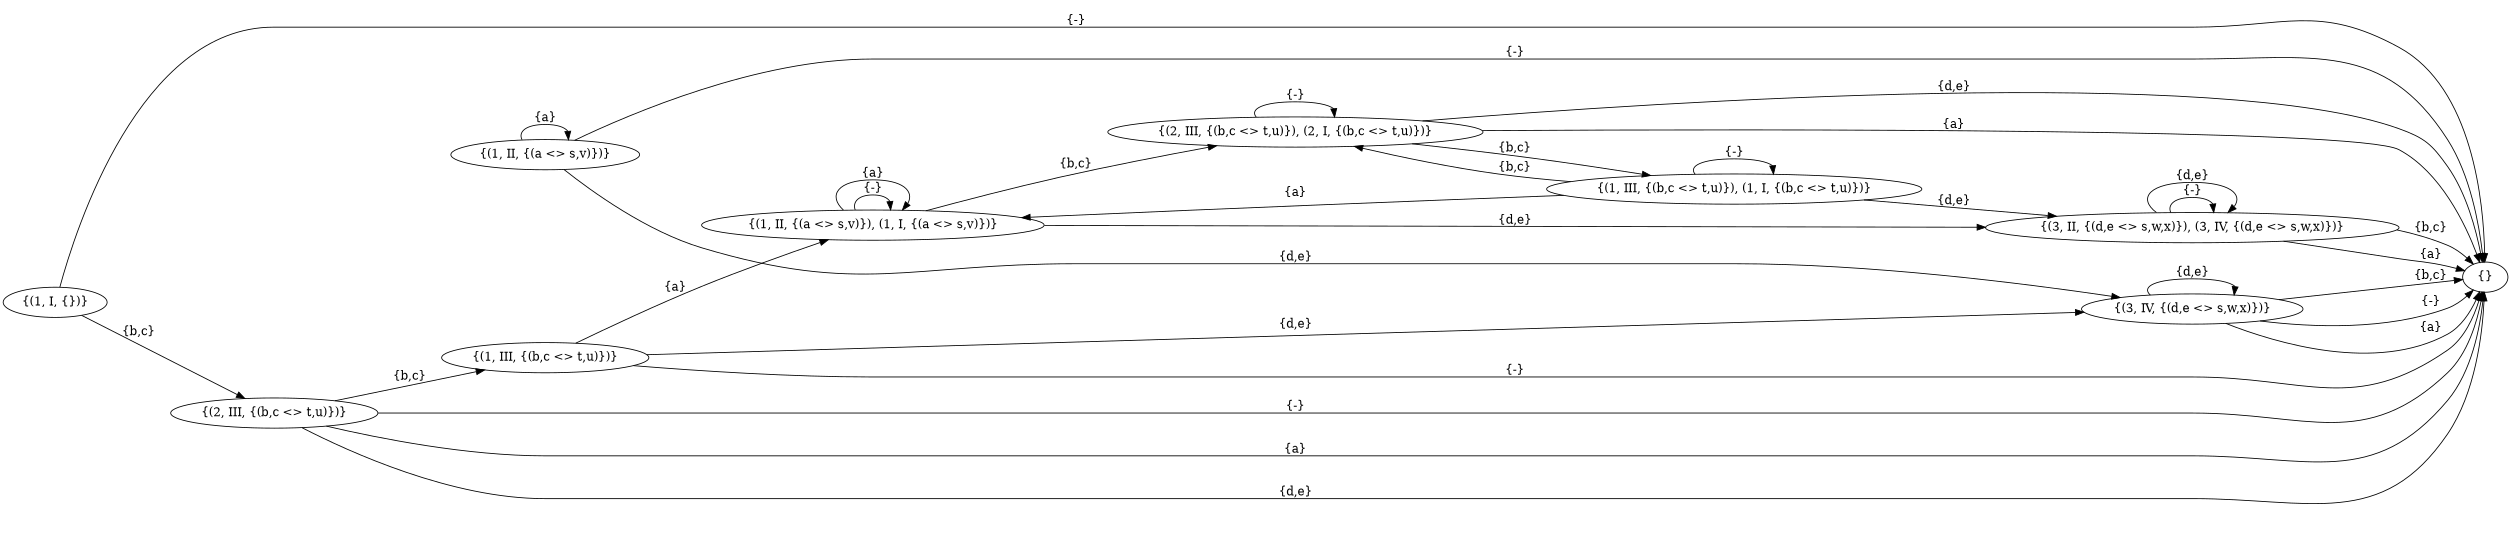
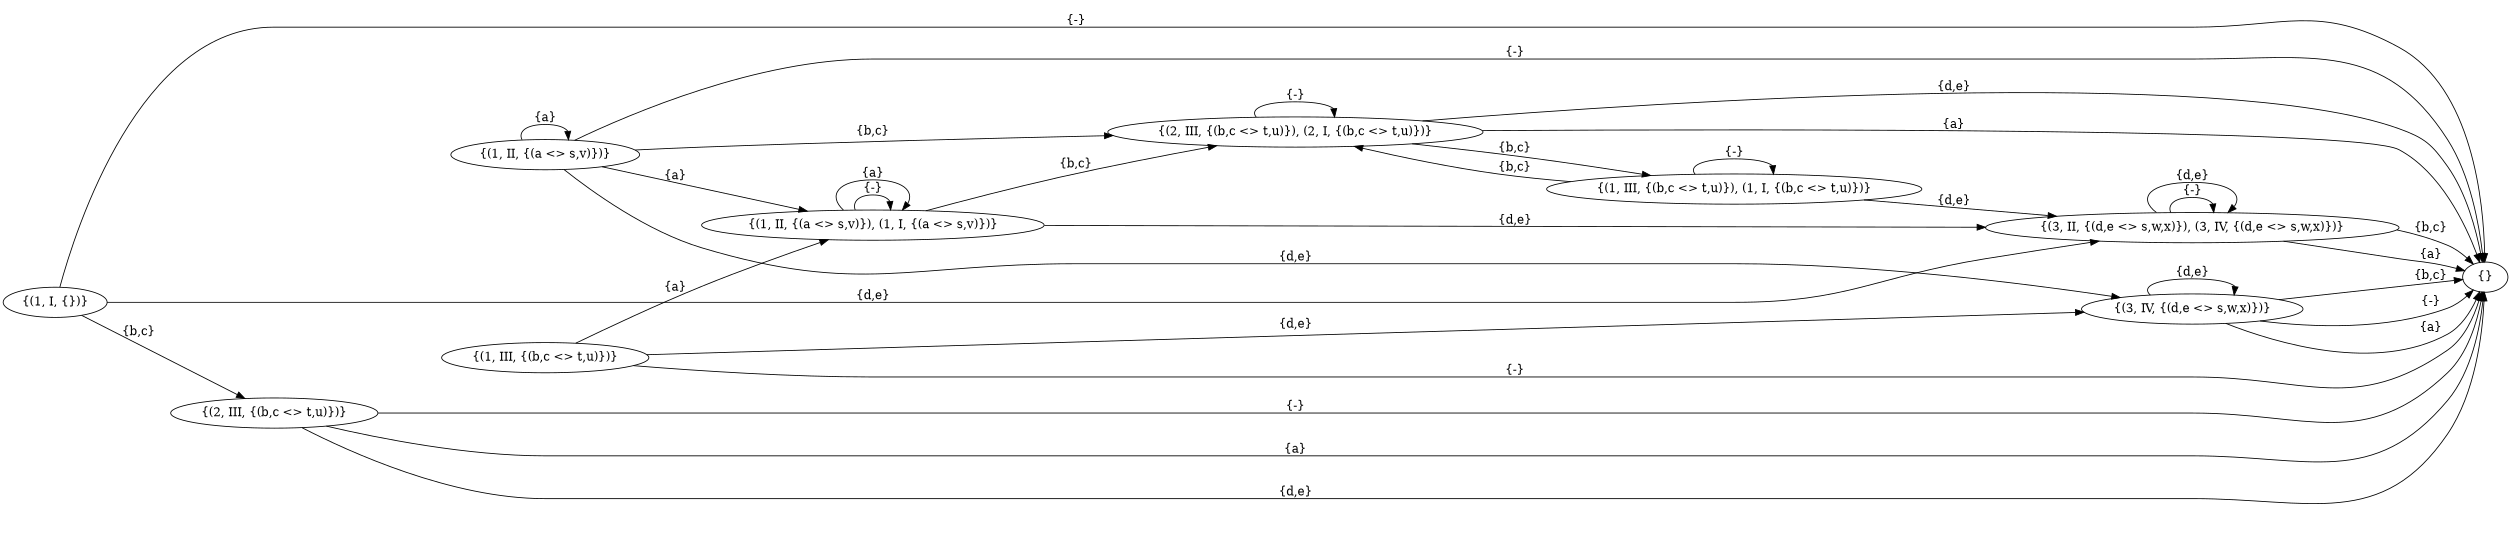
edge "{(1, II, {(a <> s,v)})}" -> "{(2, III, {(b,c <> t,u)}), (2, I, {(b,c <> t,u)})}": added, label "{b,c}"
edge "{(1, III, {(b,c <> t,u)}), (1, I, {(b,c <> t,u)})}" -> "{(1, II, {(a <> s,v)}), (1, I, {(a <> s,v)})}": now "{(1, II, {(a <> s,v)})}" -> "{(1, II, {(a <> s,v)}), (1, I, {(a <> s,v)})}"
edge "{(1, I, {})}" -> "{(3, II, {(d,e <> s,w,x)}), (3, IV, {(d,e <> s,w,x)})}": added, label "{d,e}"
edge "{(2, III, {(b,c <> t,u)})}" -> "{(1, III, {(b,c <> t,u)})}": removed, label "{b,c}"
